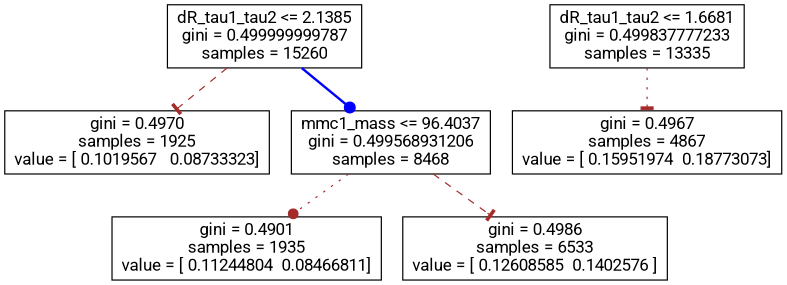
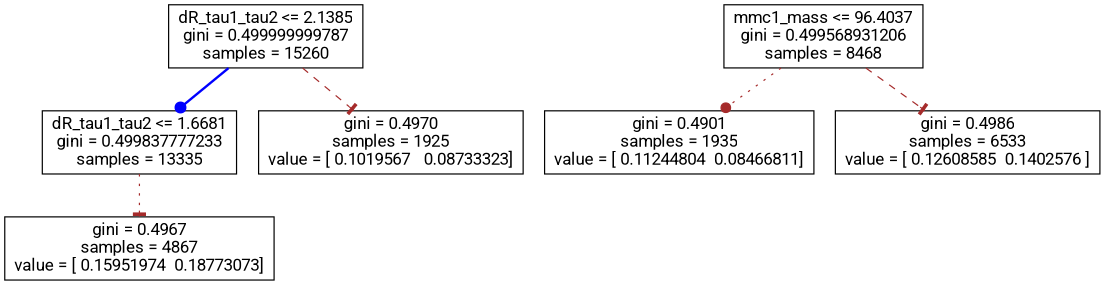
edge "dR_tau1_tau2 <= 2.1385 gini = 0.499999999787 samples = 15260" -> "mmc1_mass <= 96.4037 gini = 0.499568931206 samples = 8468": now "dR_tau1_tau2 <= 2.1385 gini = 0.499999999787 samples = 15260" -> "dR_tau1_tau2 <= 1.6681 gini = 0.499837777233 samples = 13335"
